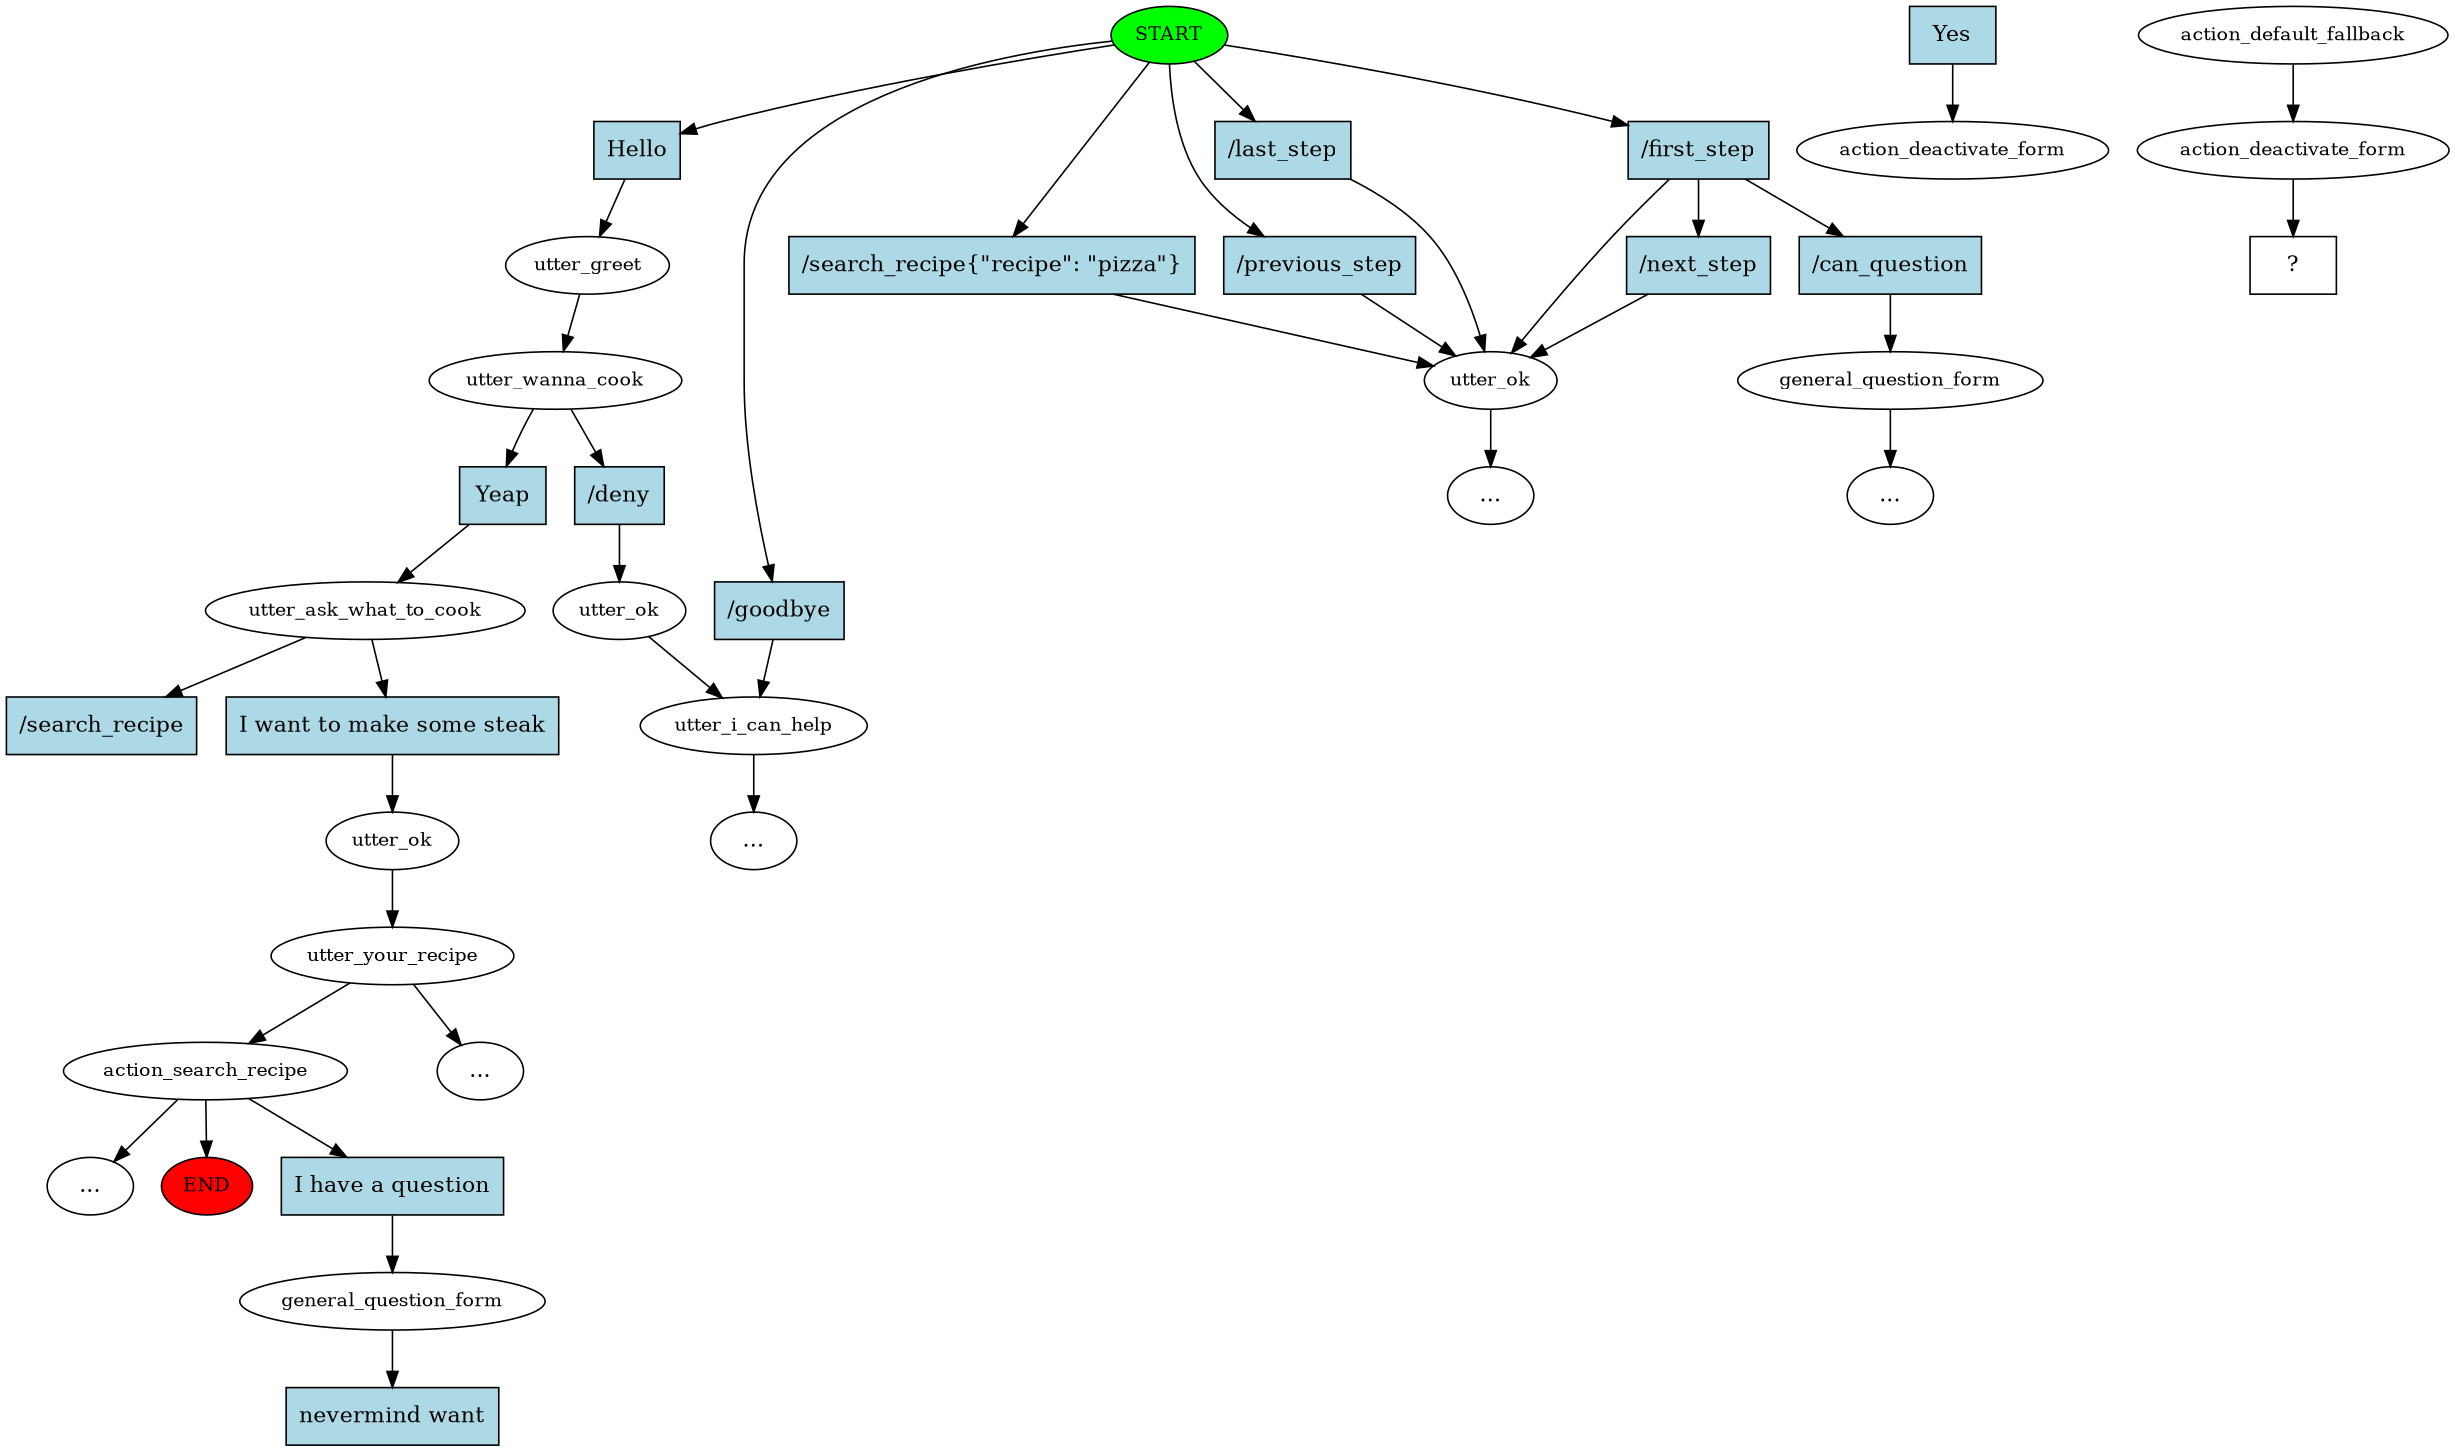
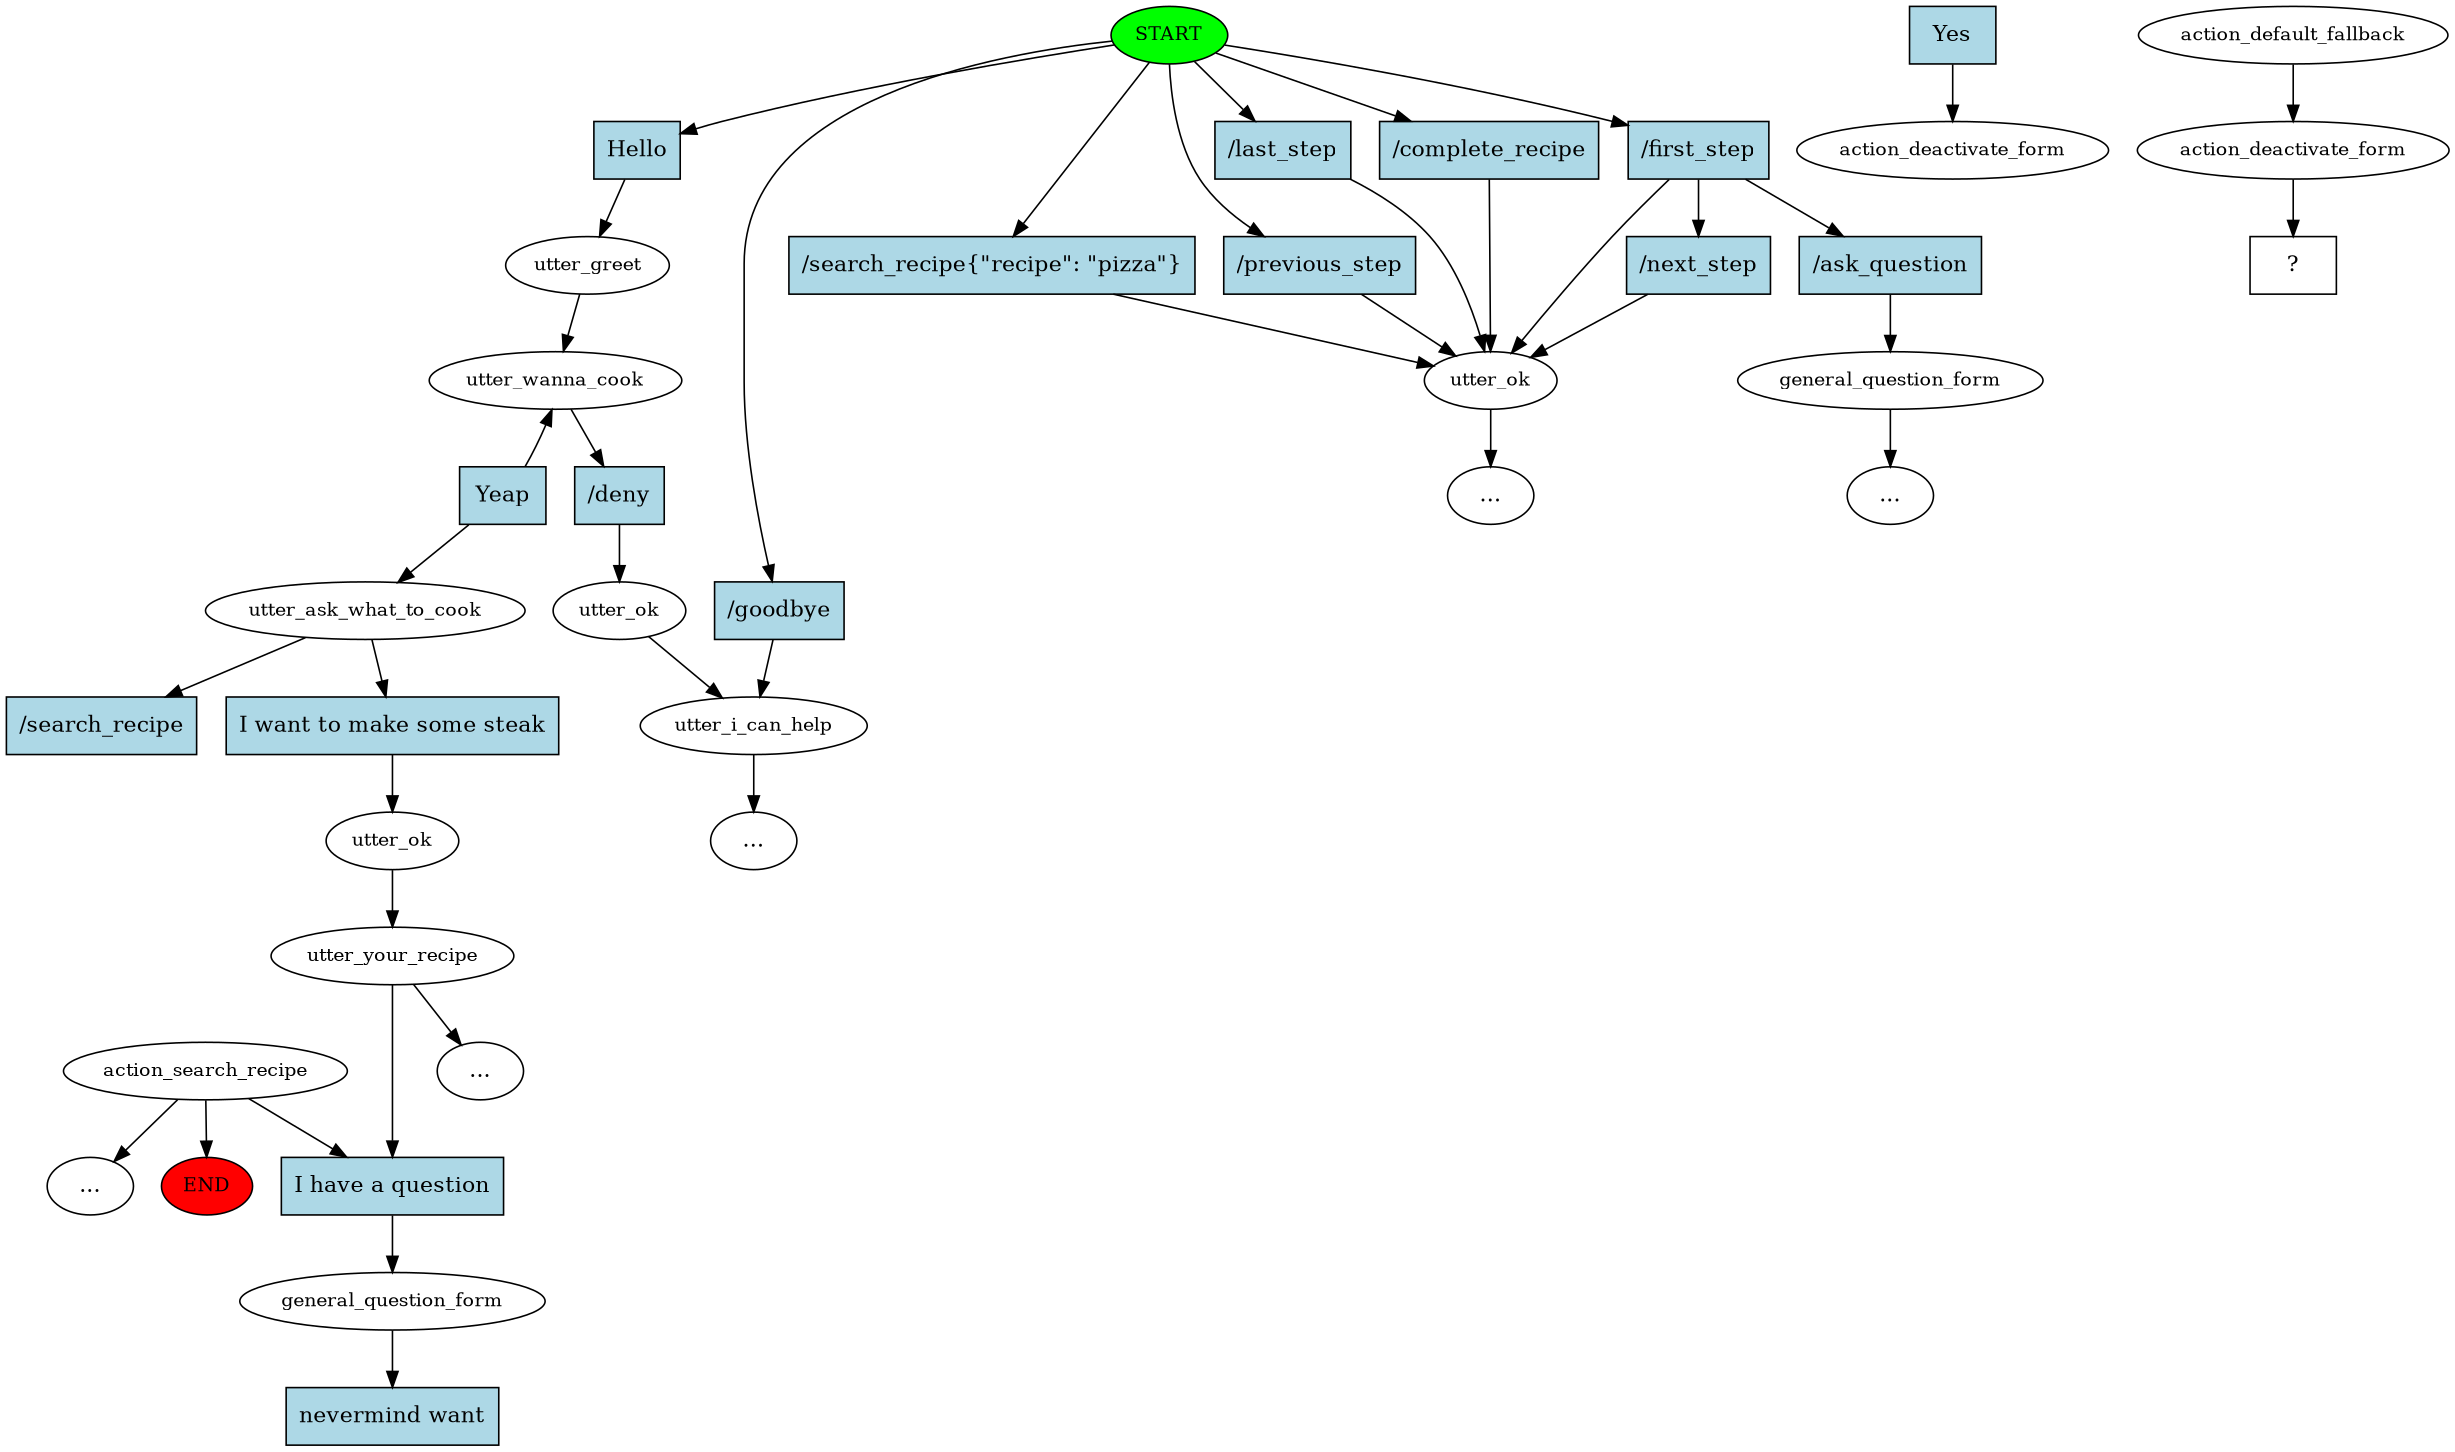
node "/complete_recipe": added
node "/can_question": label "/can_question" -> "/ask_question"
edge "utter_wanna_cook" -> "Yeap": reversed
edge "utter_your_recipe" -> "action_search_recipe": now "utter_your_recipe" -> "I have a question"
